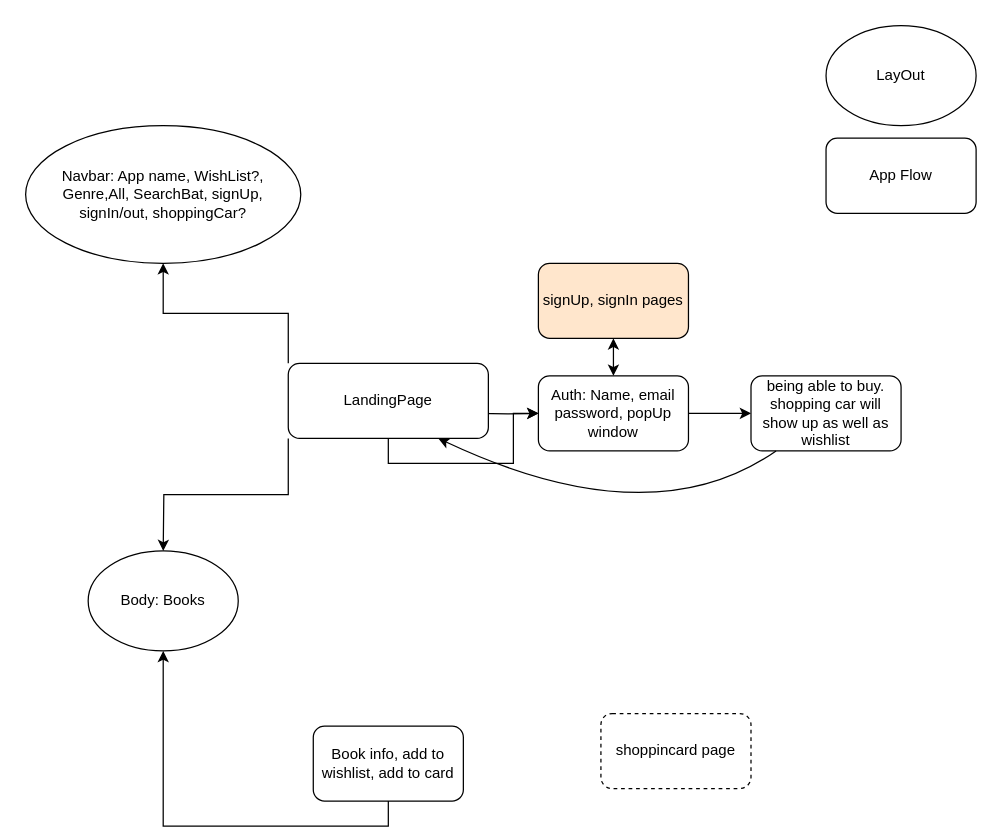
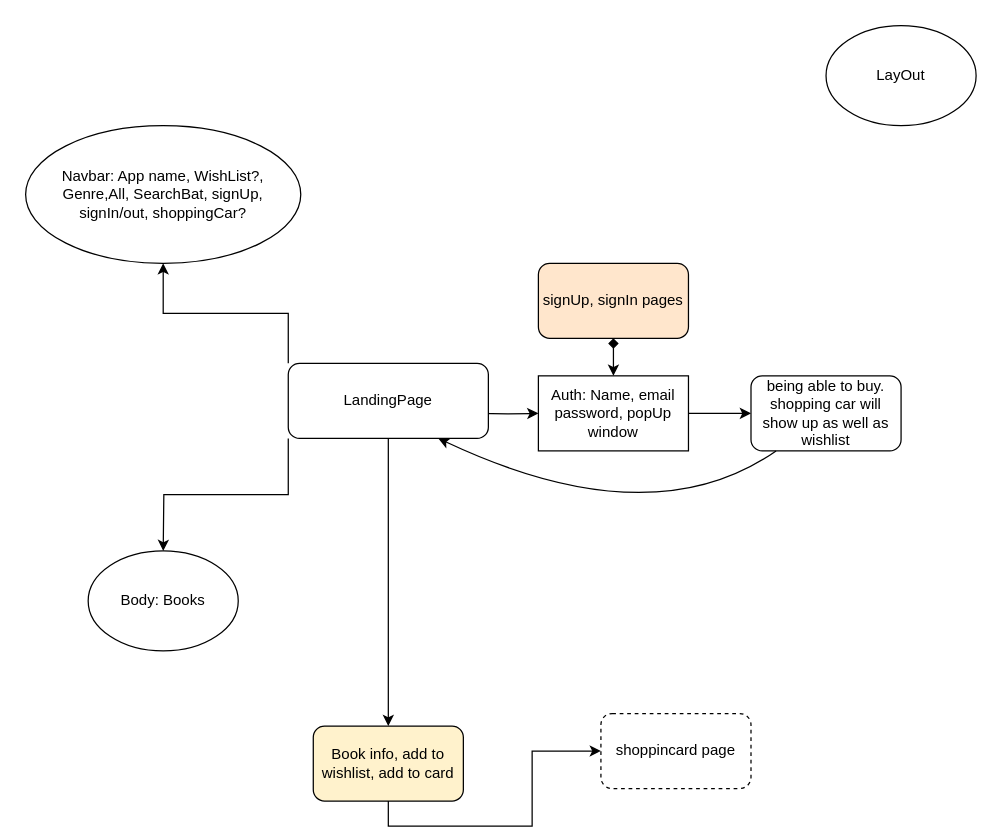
node "App Flow": removed
edge "signUp, signIn pages" -- "Auth: Name, email password, popUp window": arrowhead classic -> diamond
node "Auth: Name, email password, popUp window": shape rounded rectangle -> rectangle
edge "LandingPage" -> "Auth: Name, email password, popUp window": now "LandingPage" -> "Book info, add to wishlist, add to card"
node "Book info, add to wishlist, add to card": fillcolor #ffffff -> #fff2cc
edge "Book info, add to wishlist, add to card" -> "Body: Books": now "Book info, add to wishlist, add to card" -> "shoppincard page"
